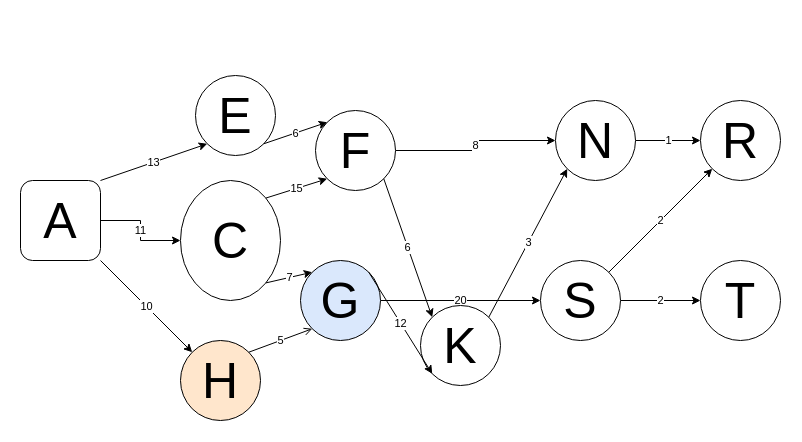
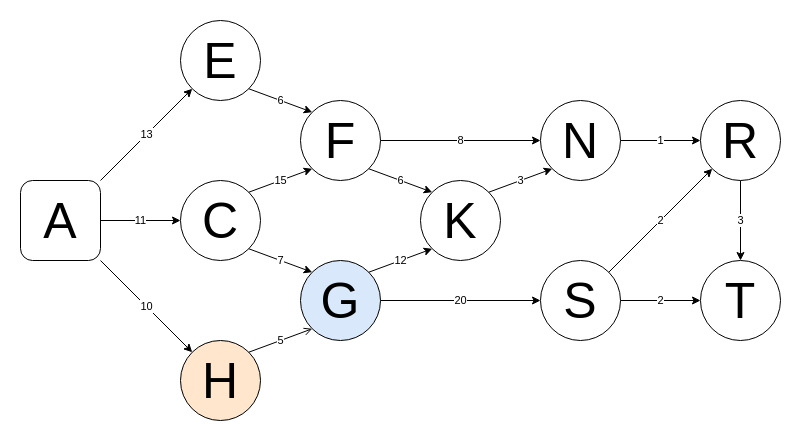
node "E": moved (236, 116) -> (221, 61)
node "N": moved (596, 141) -> (581, 141)
node "F": moved (356, 151) -> (341, 141)
edge "R" -> "T": added, label "3"
node "C": size 100x120 -> 80x80
node "K": moved (461, 346) -> (461, 221)
